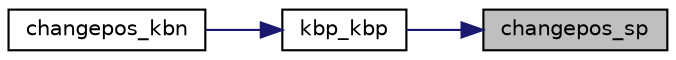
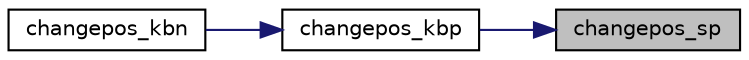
node "kbp_kbp": label "kbp_kbp" -> "changepos_kbp"
